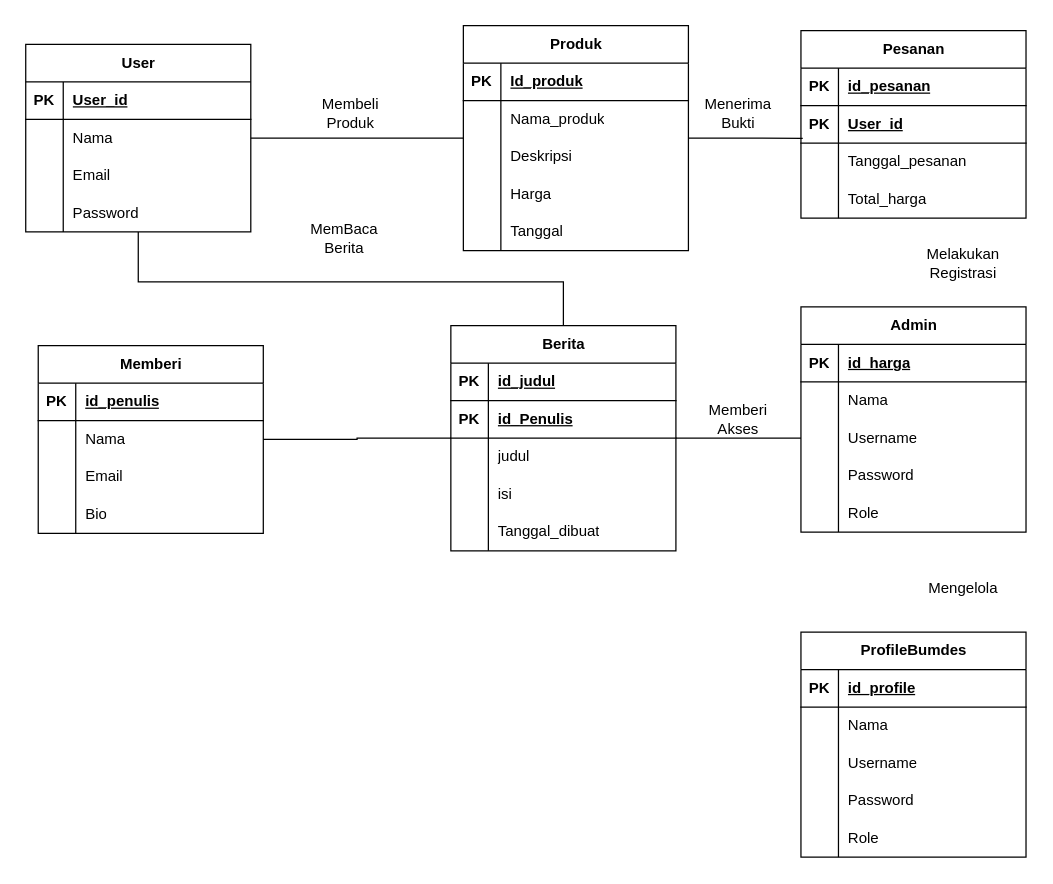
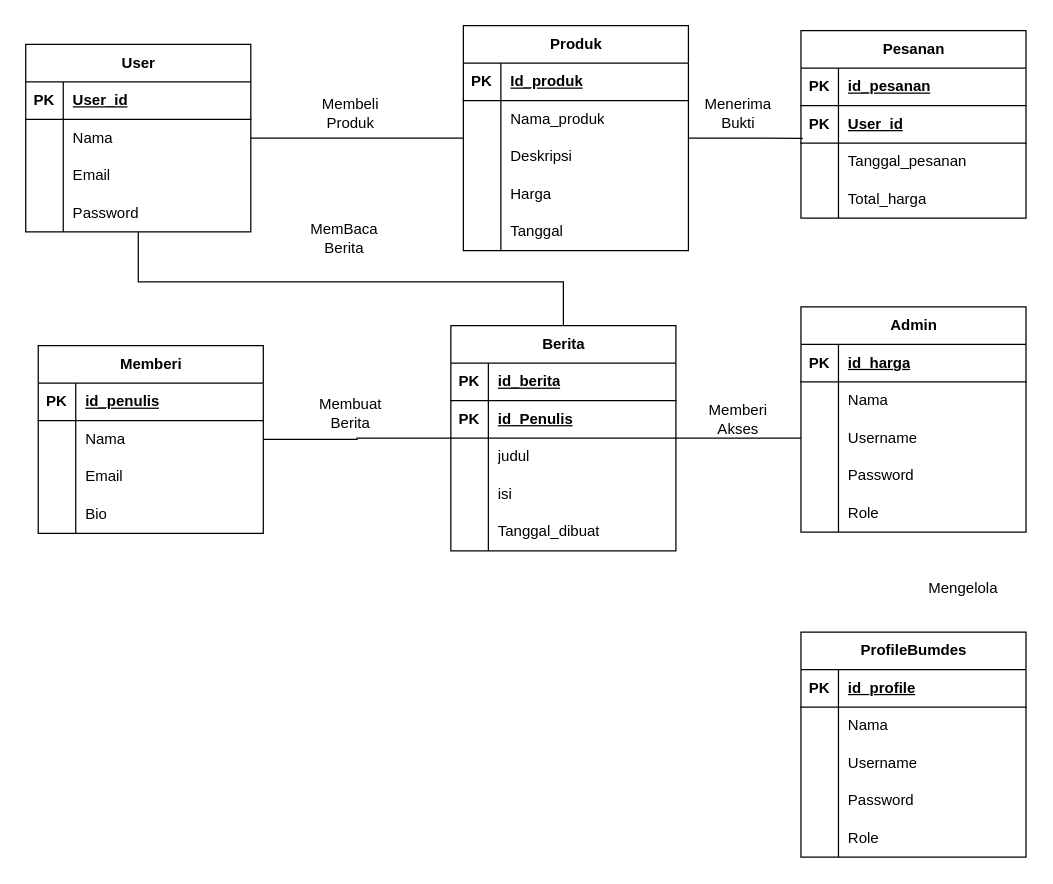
node "Melakukan Registrasi": removed
node "id_judul": label "id_judul" -> "id_berita"
node "Membuat Berita": added
